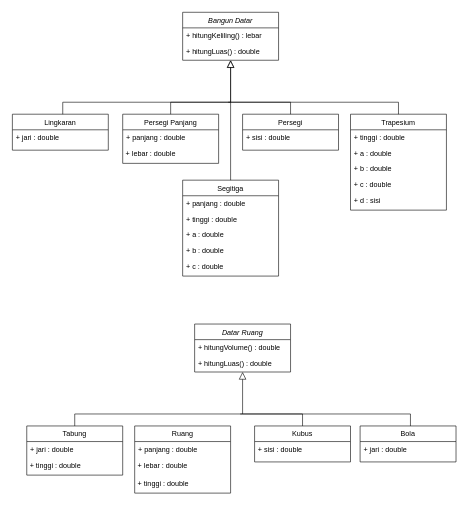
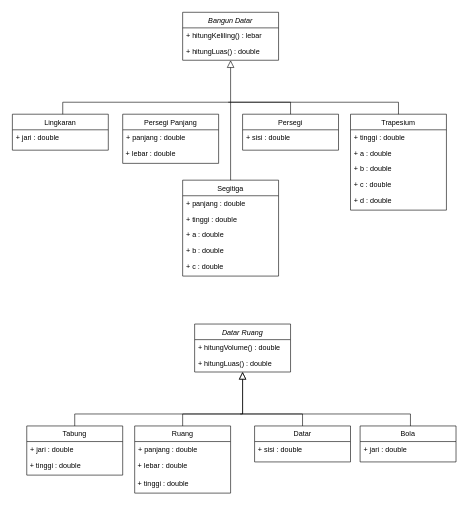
edge "Persegi Panjang" -> "Bangun Datar": removed
node "+ d : sisi": label "+ d : sisi" -> "+ d : double"
edge "Ruang" -> "Datar Ruang": added
node "Kubus": label "Kubus" -> "Datar"
